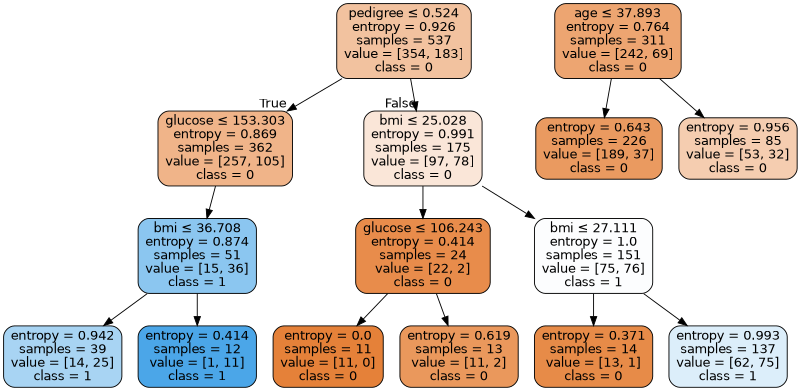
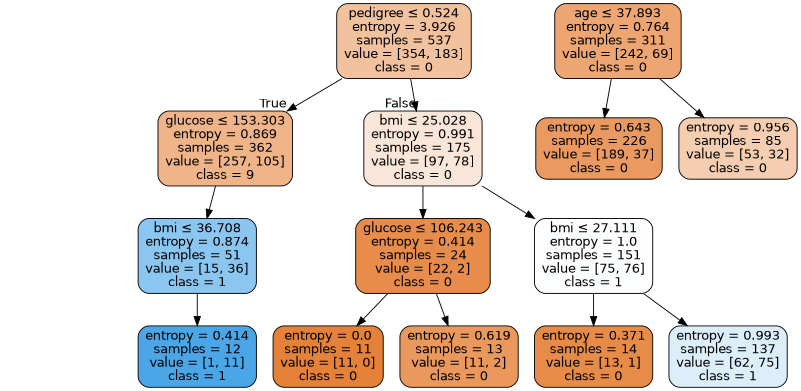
node "pedigree ≤ 0.524": text "entropy = 0.926" -> "entropy = 3.926"
node "glucose ≤ 153.303": text "class = 0" -> "class = 9"
node "entropy = 0.942": removed
